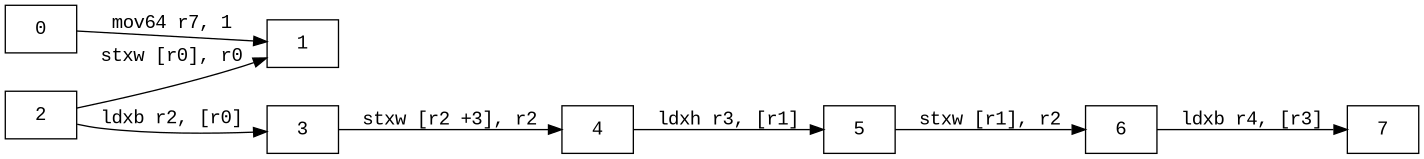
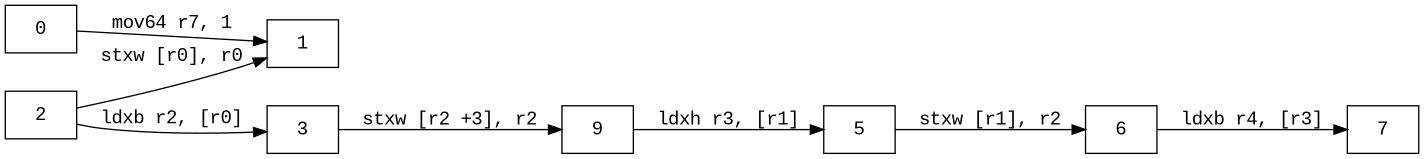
node "4": label "4" -> "9"
